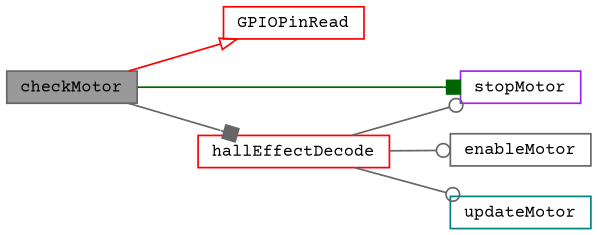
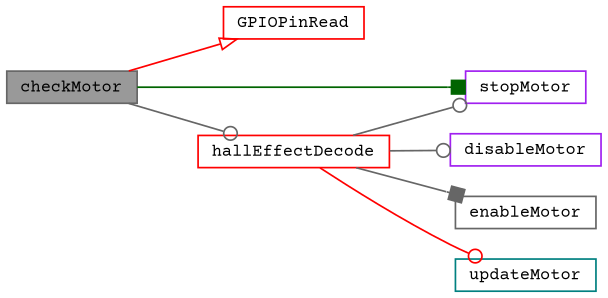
edge "checkMotor" -> "hallEffectDecode": arrowhead box -> odot
node "disableMotor": added
edge "hallEffectDecode" -> "enableMotor": arrowhead odot -> box
edge "hallEffectDecode" -> "updateMotor": color gray40 -> red
